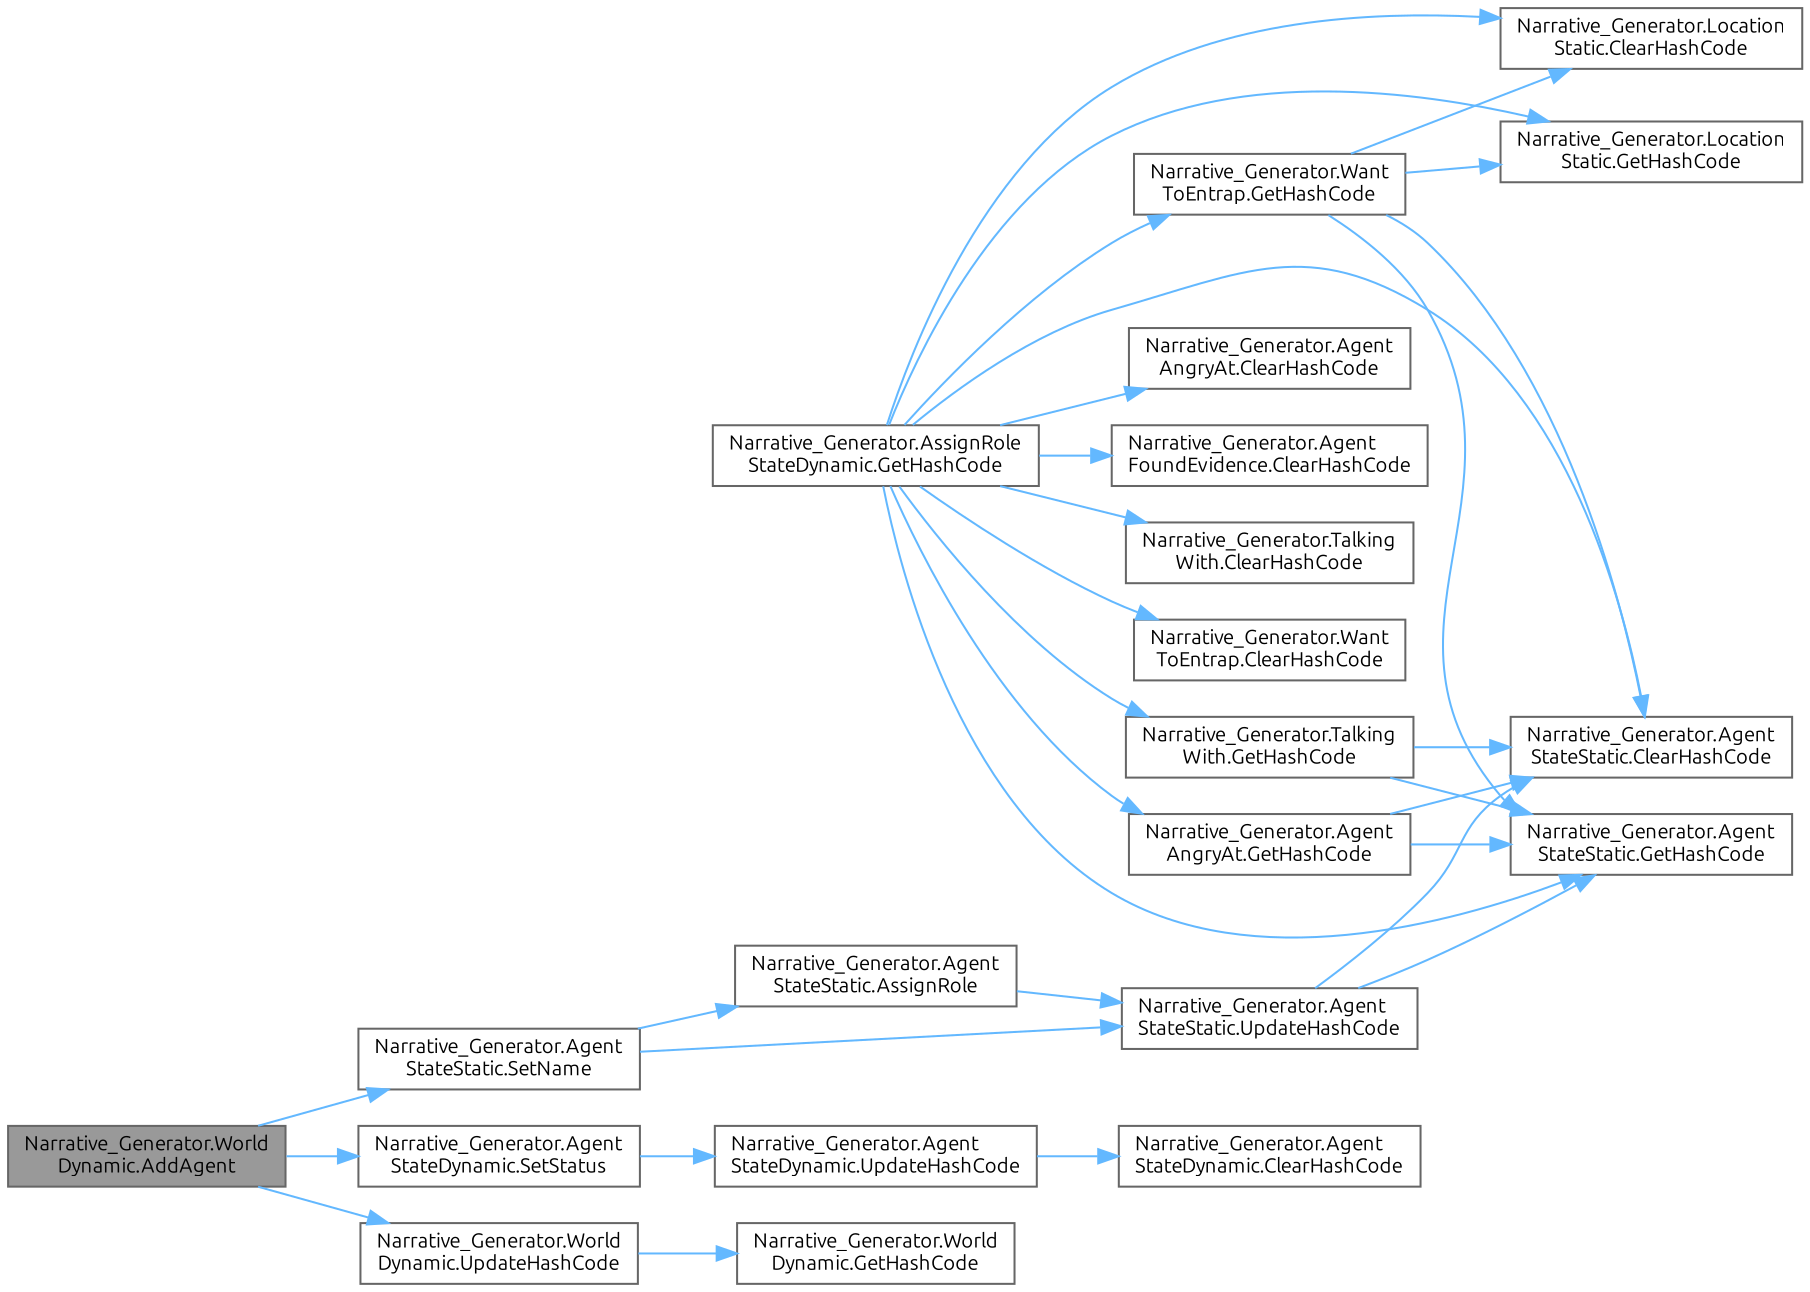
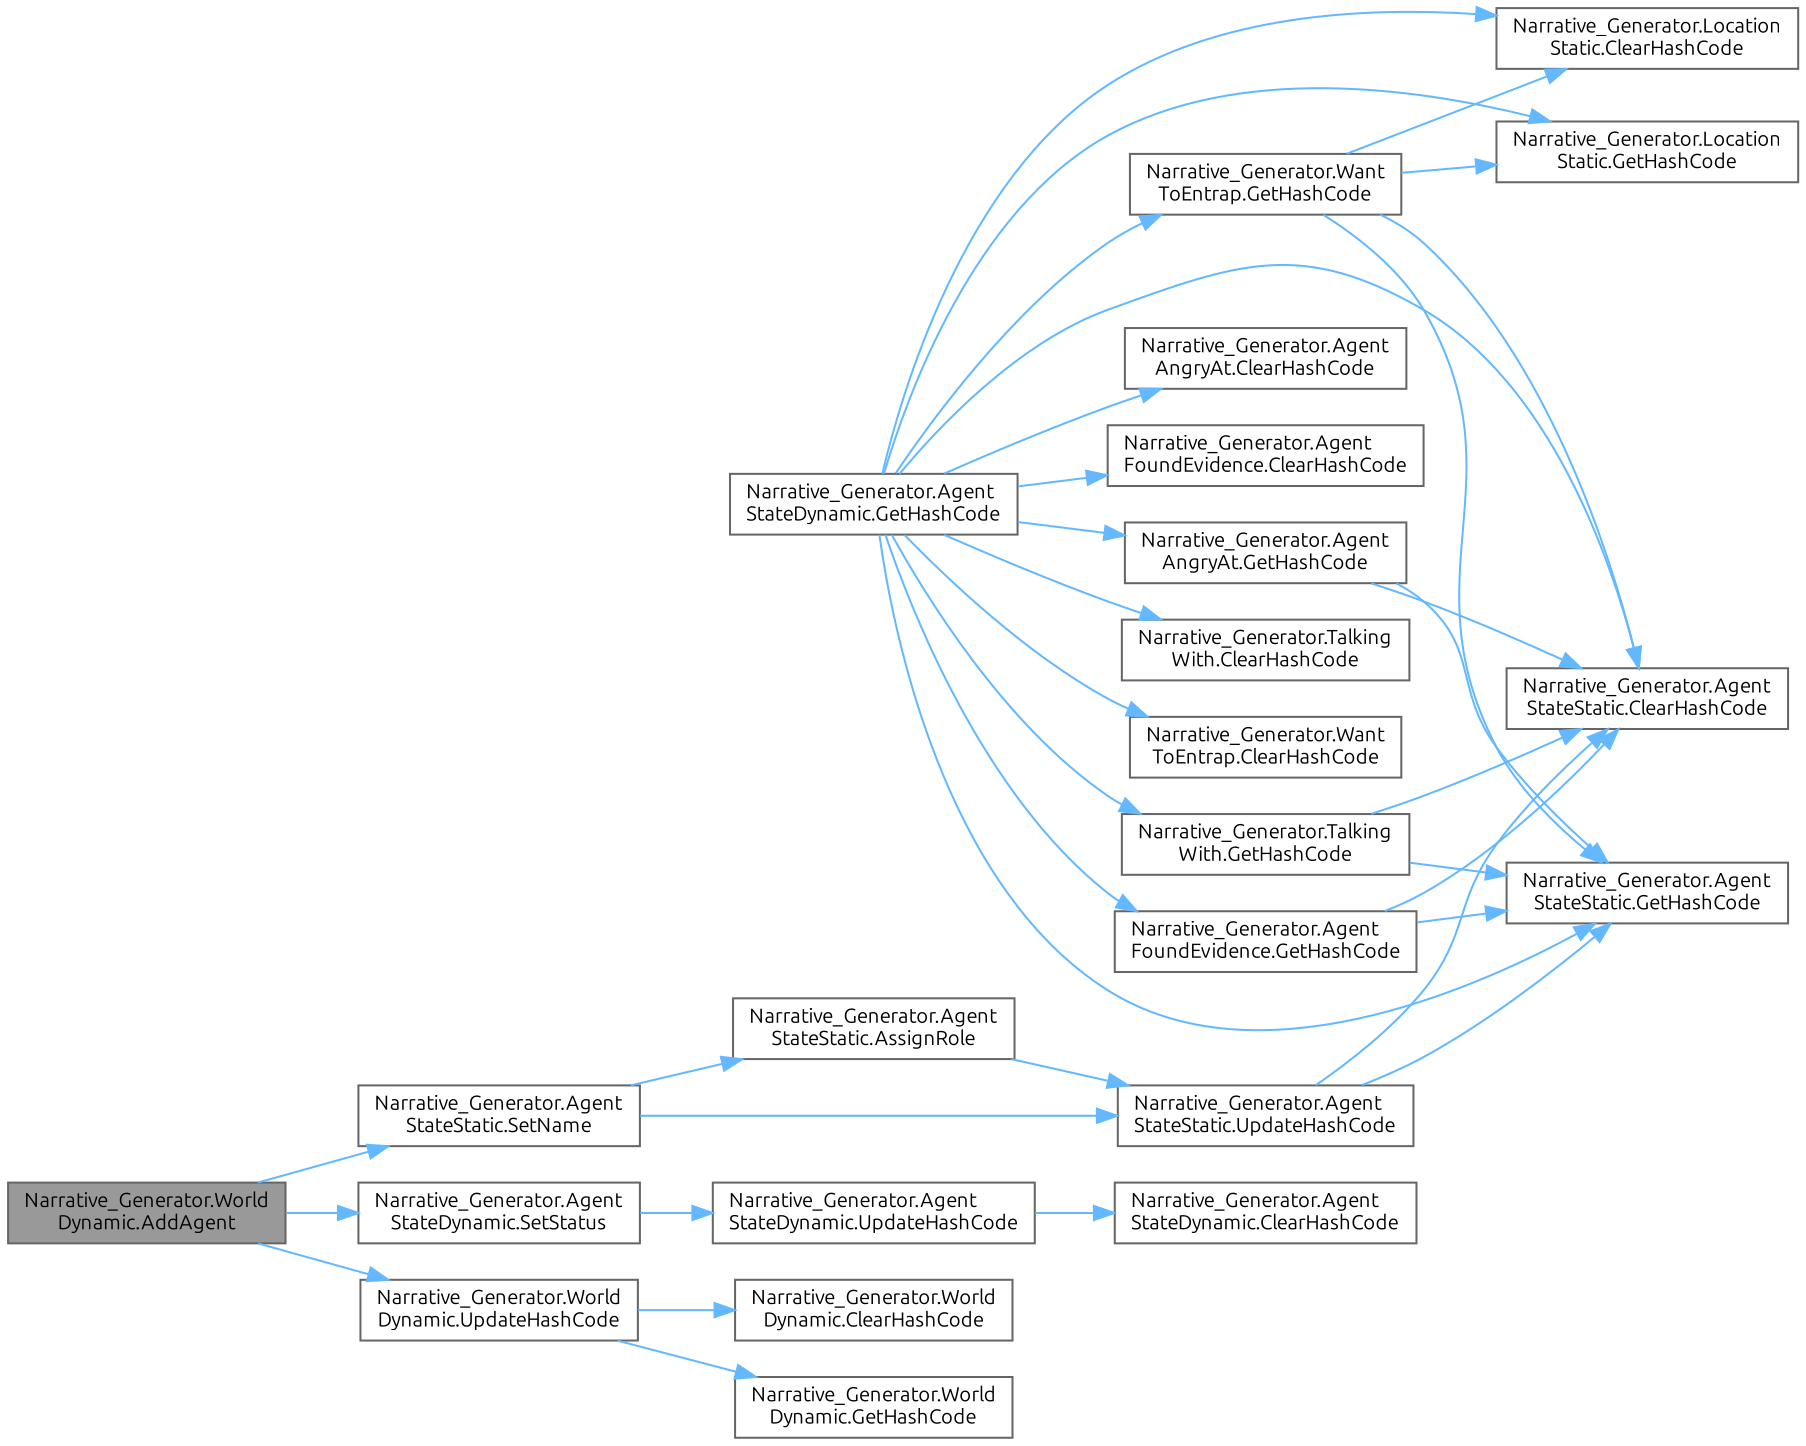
node "Narrative_Generator.AssignRole StateDynamic.GetHashCode": label "Narrative_Generator.AssignRole StateDynamic.GetHashCode" -> "Narrative_Generator.Agent StateDynamic.GetHashCode"
node "Narrative_Generator.Agent FoundEvidence.GetHashCode": added
node "Narrative_Generator.World Dynamic.ClearHashCode": added
